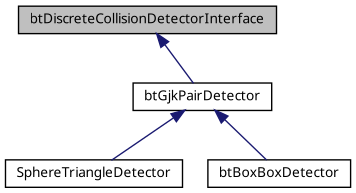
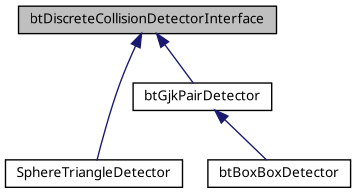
edge "SphereTriangleDetector" -> "btGjkPairDetector": now "SphereTriangleDetector" -> "btDiscreteCollisionDetectorInterface"
